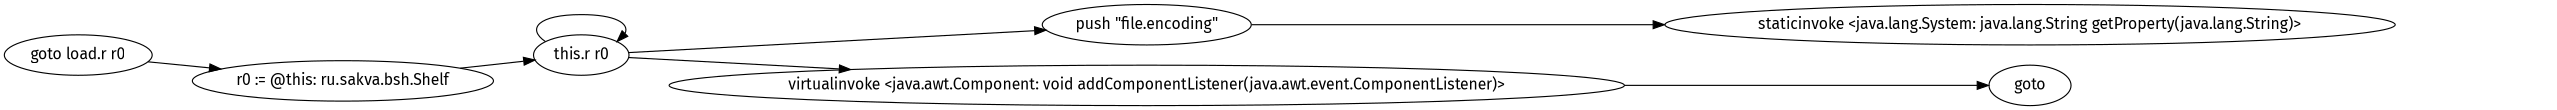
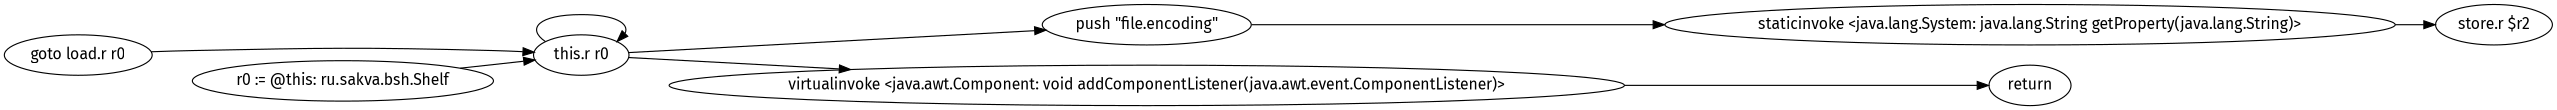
node "store.r $r2": added
edge "goto load.r r0" -> "r0 := @this: ru.sakva.bsh.Shelf": now "goto load.r r0" -> "this.r r0"
node "goto": label "goto" -> "return"
